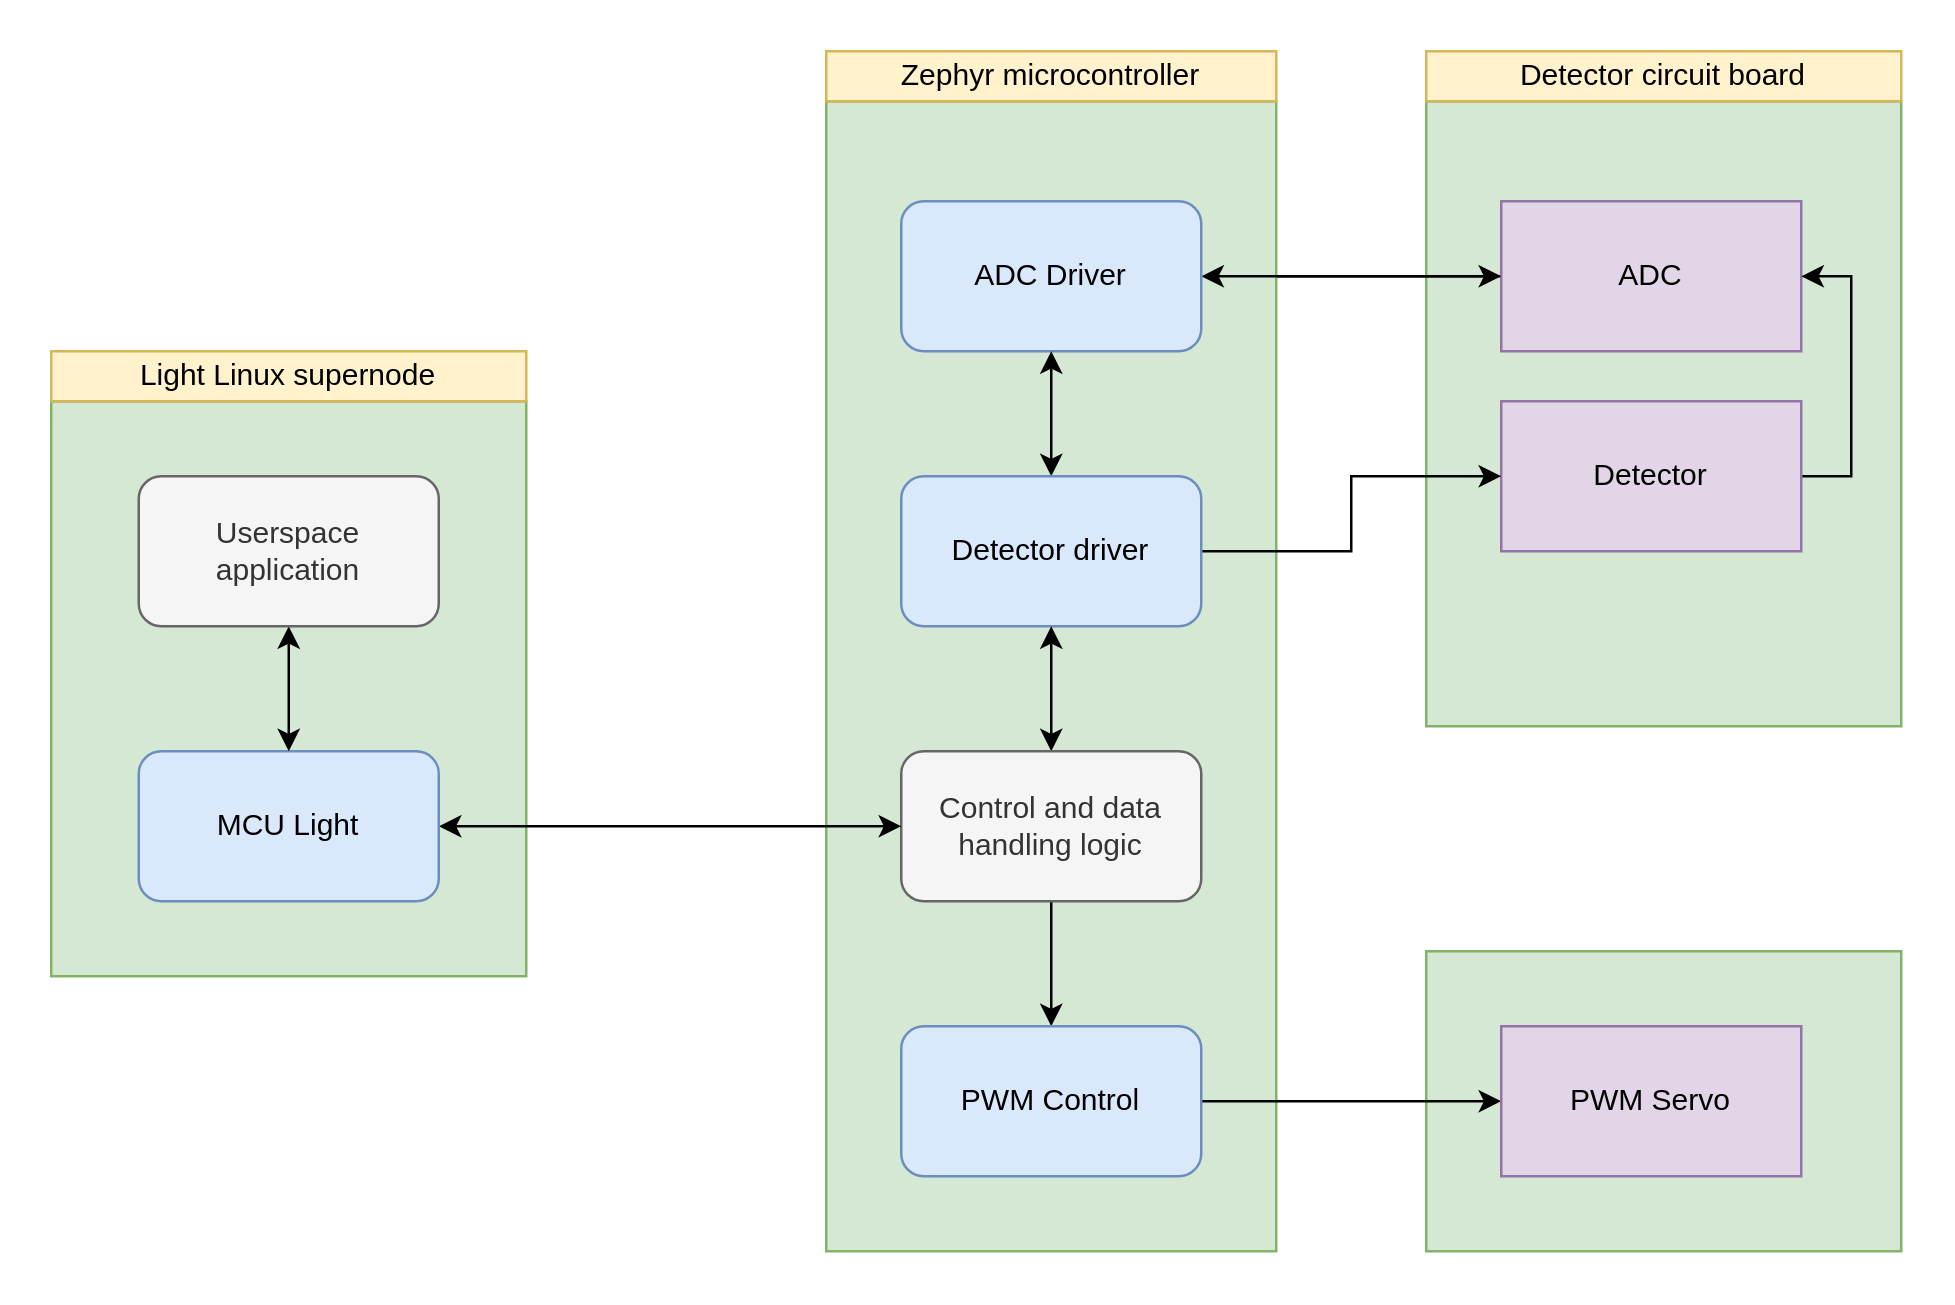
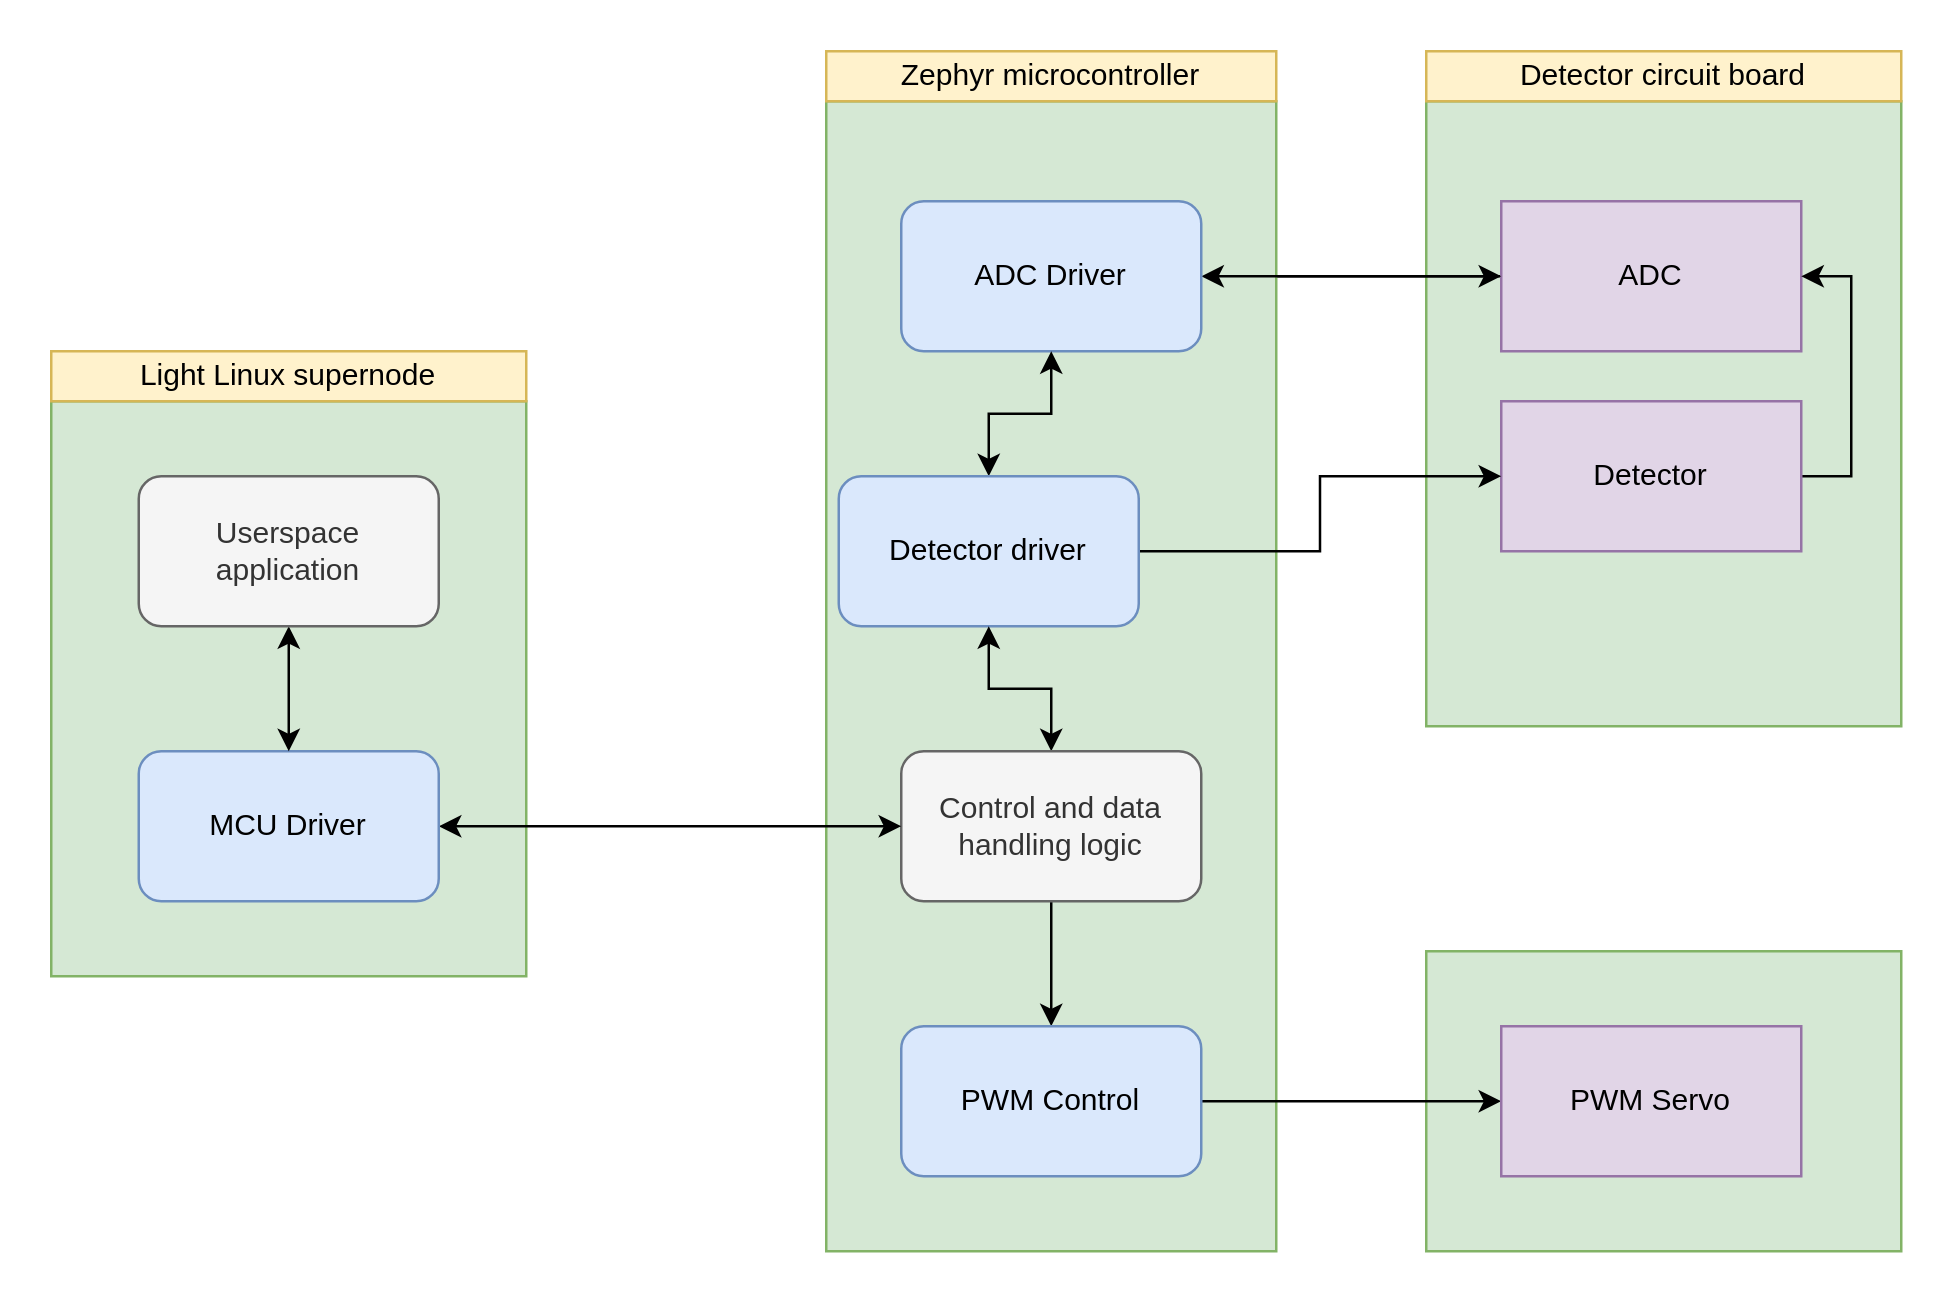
node "Detector driver": moved (1051, 551) -> (989, 551)
node "MCU Light": label "MCU Light" -> "MCU Driver"
